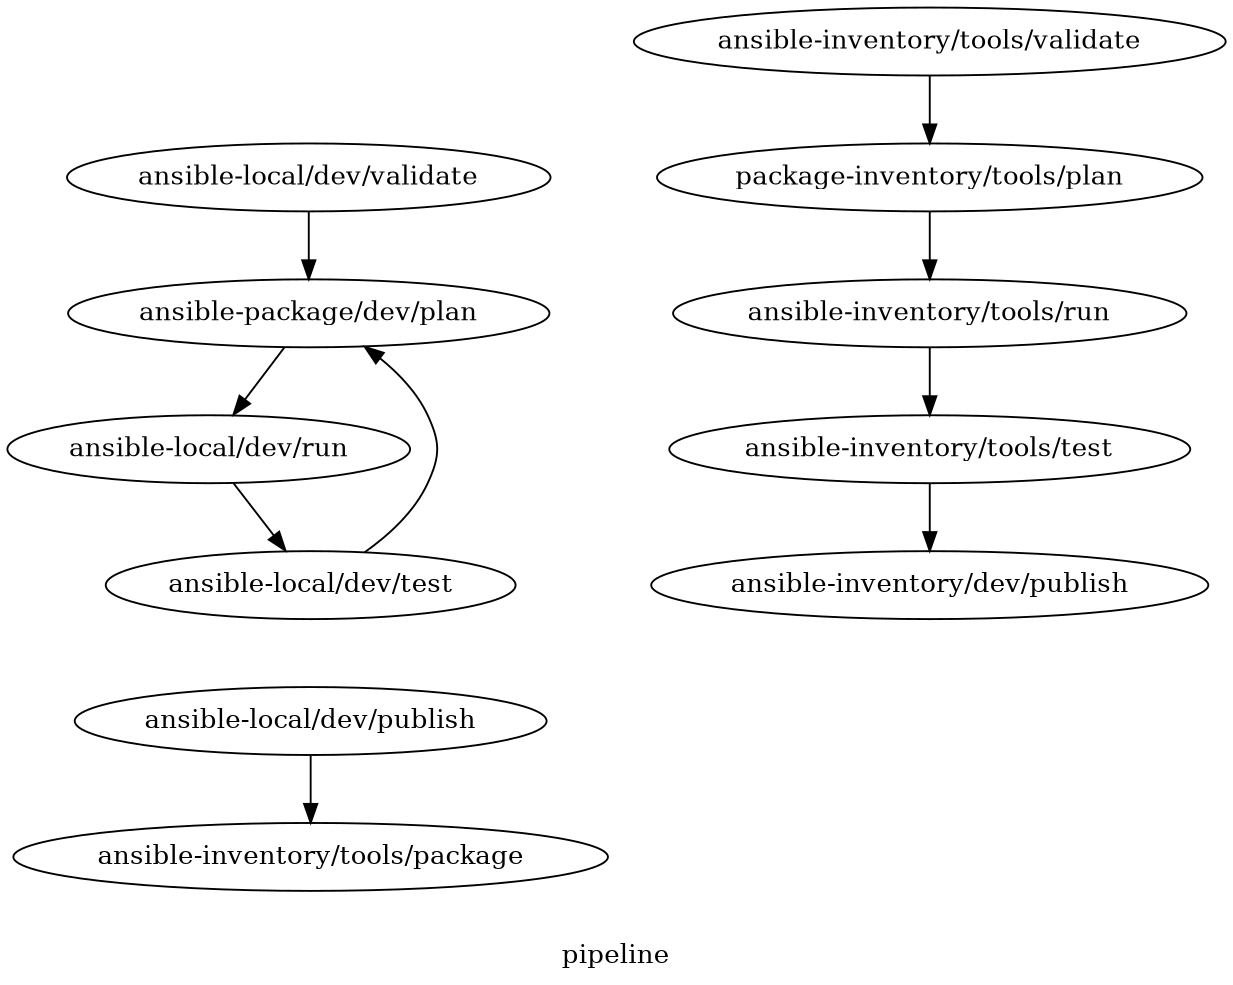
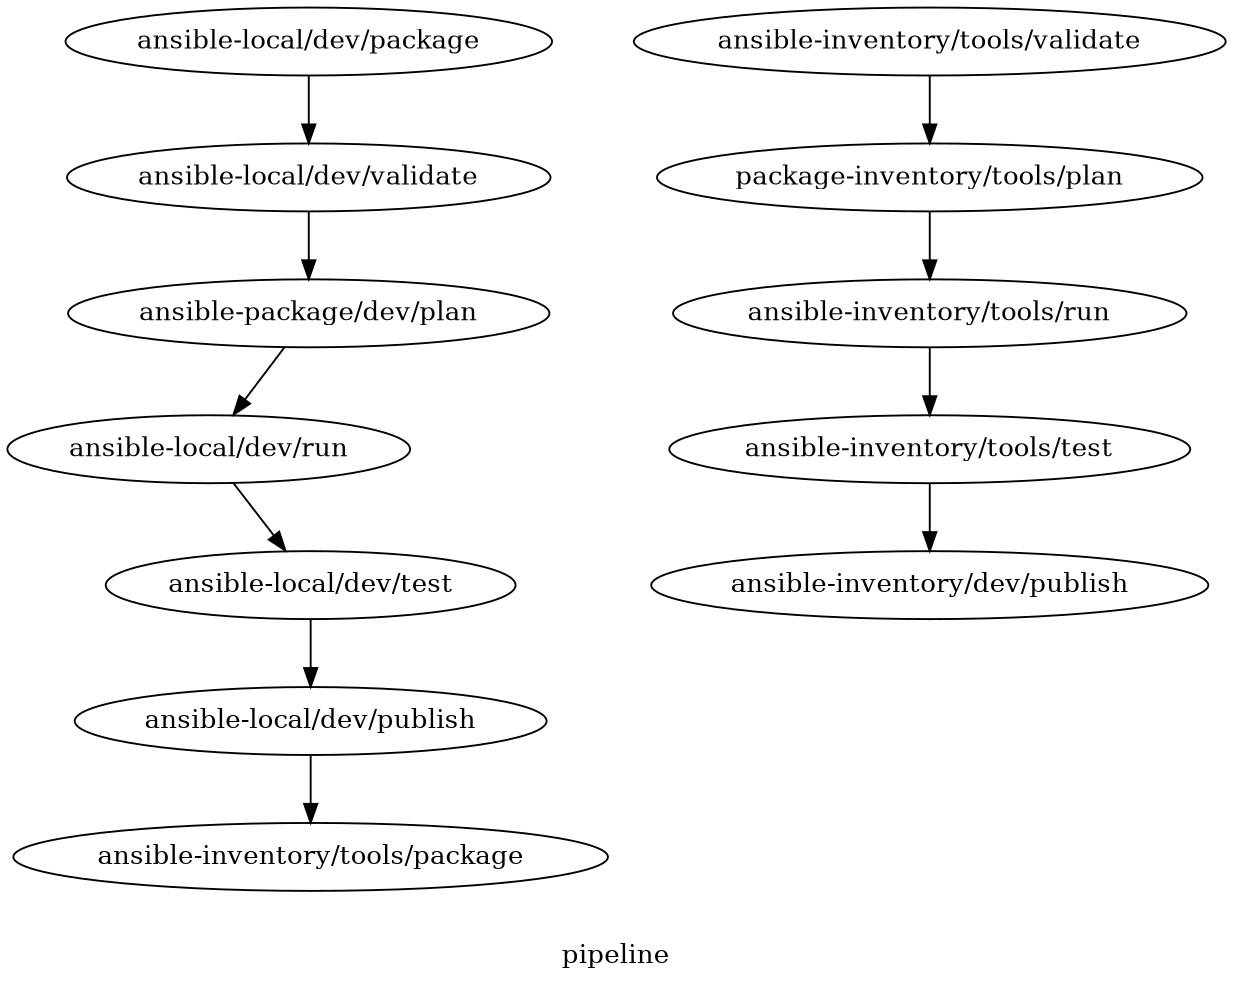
node "ansible-local/dev/package": added
edge "ansible-local/dev/test" -> "ansible-package/dev/plan": now "ansible-local/dev/test" -> "ansible-local/dev/publish"
